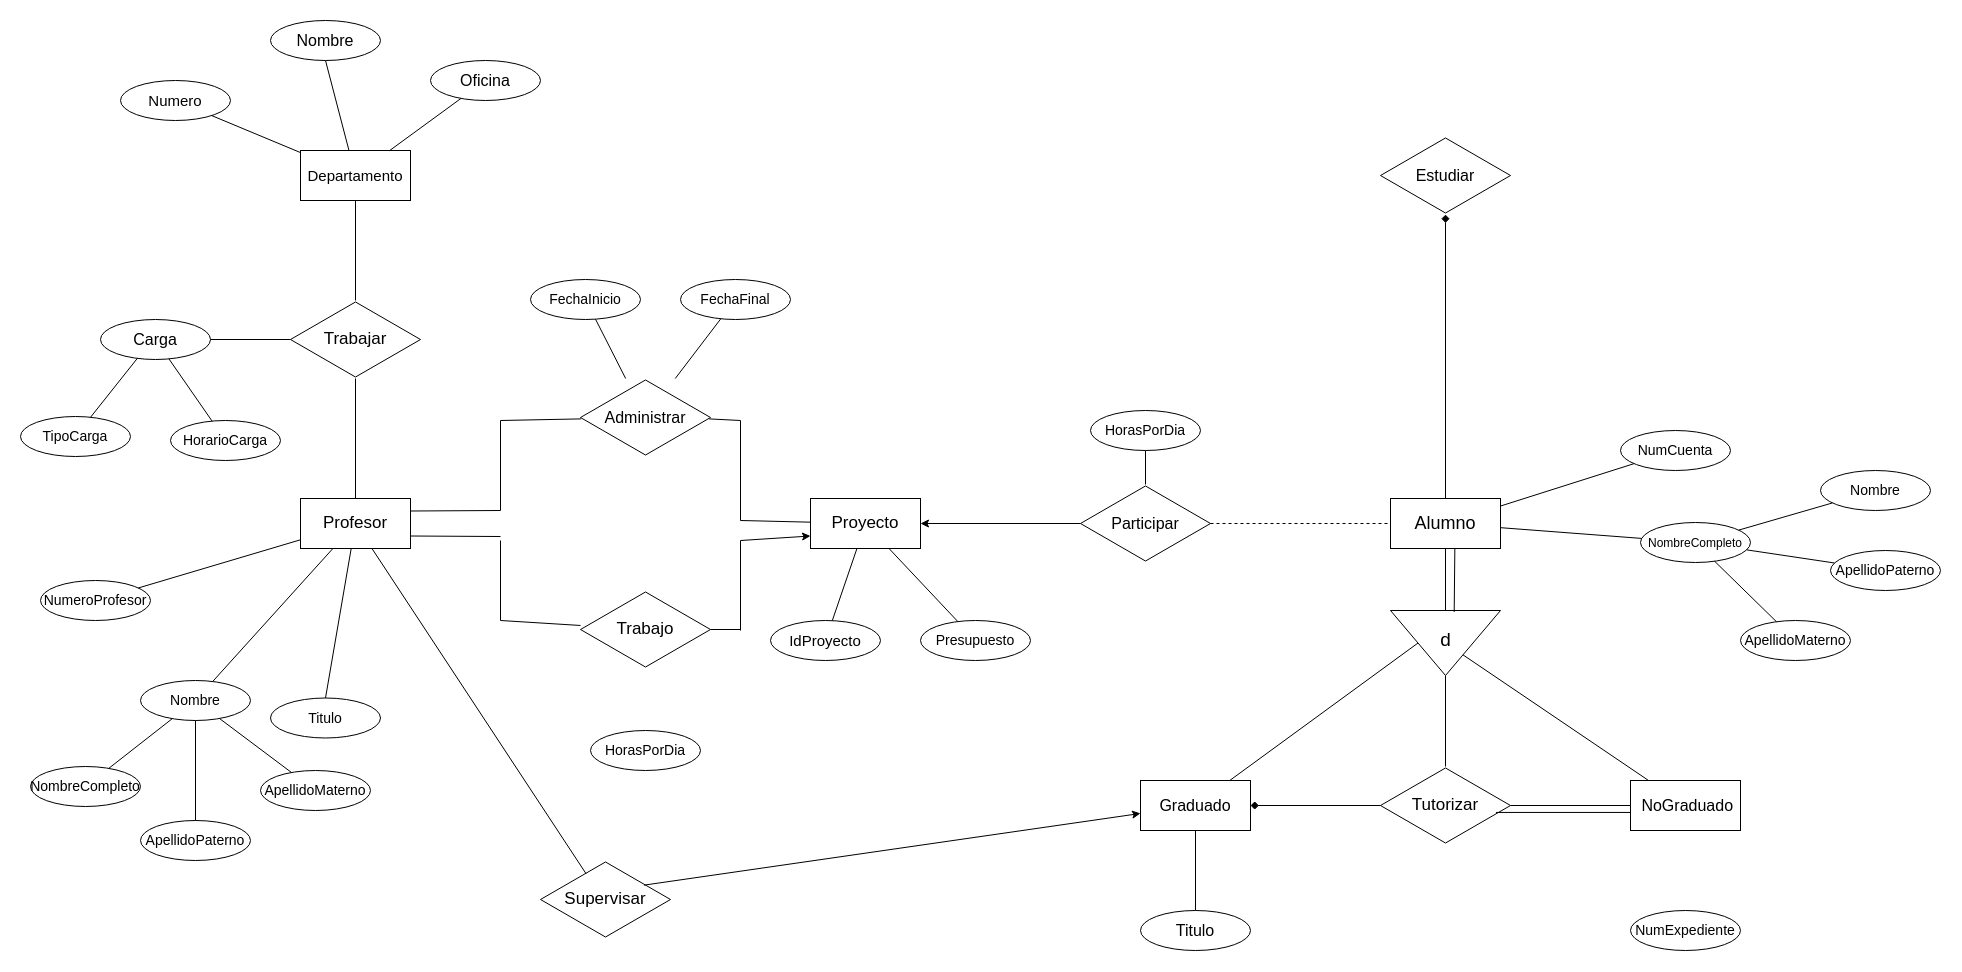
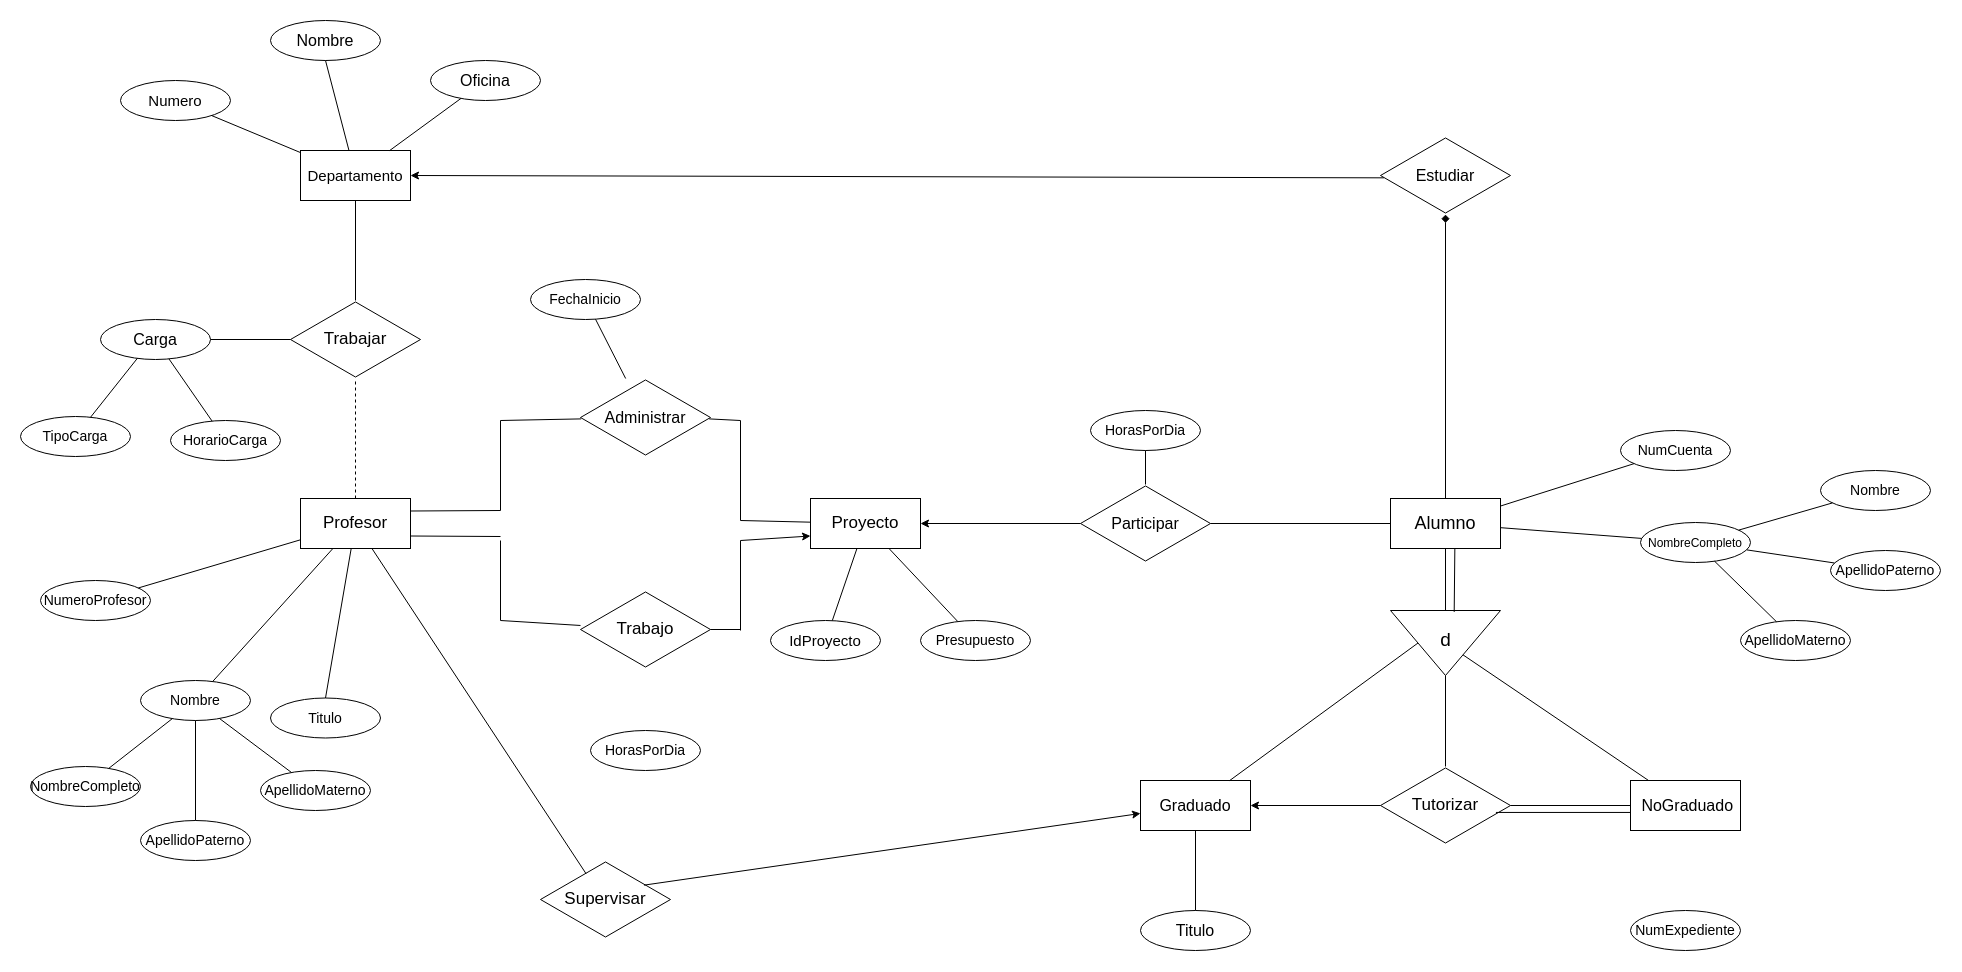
edge "Estudiar" -> "Departamento": added
node "FechaFinal": removed
edge "FechaFinal" -- "Administrar": removed
edge "Trabajar" -- "Profesor": style solid -> dashed
edge "Participar" -- "Alumno": style dashed -> solid
edge "Tutorizar" -> "Graduado": arrowhead diamond -> classic
